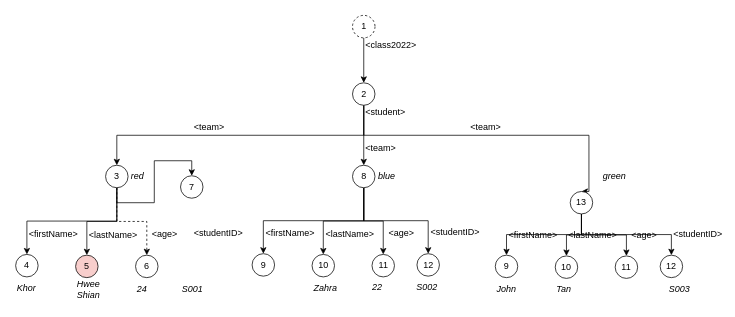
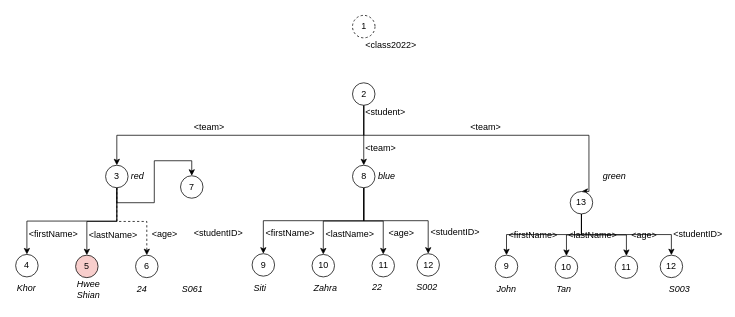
edge "1" -> "2": removed
node "Siti": added
node "S001": label "S001" -> "S061"
